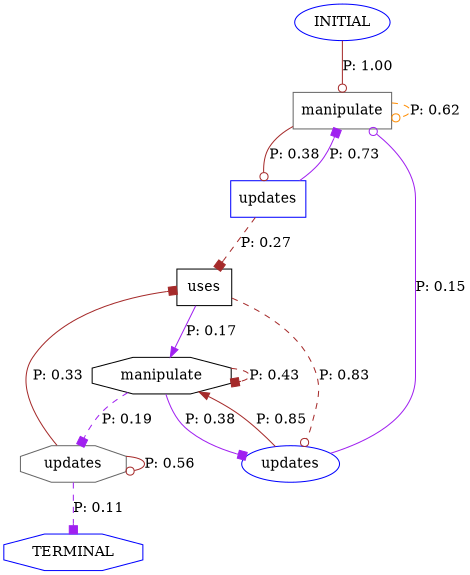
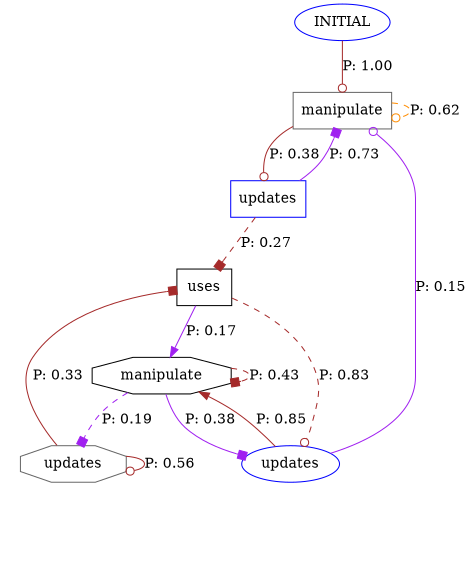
node "TERMINAL": removed
